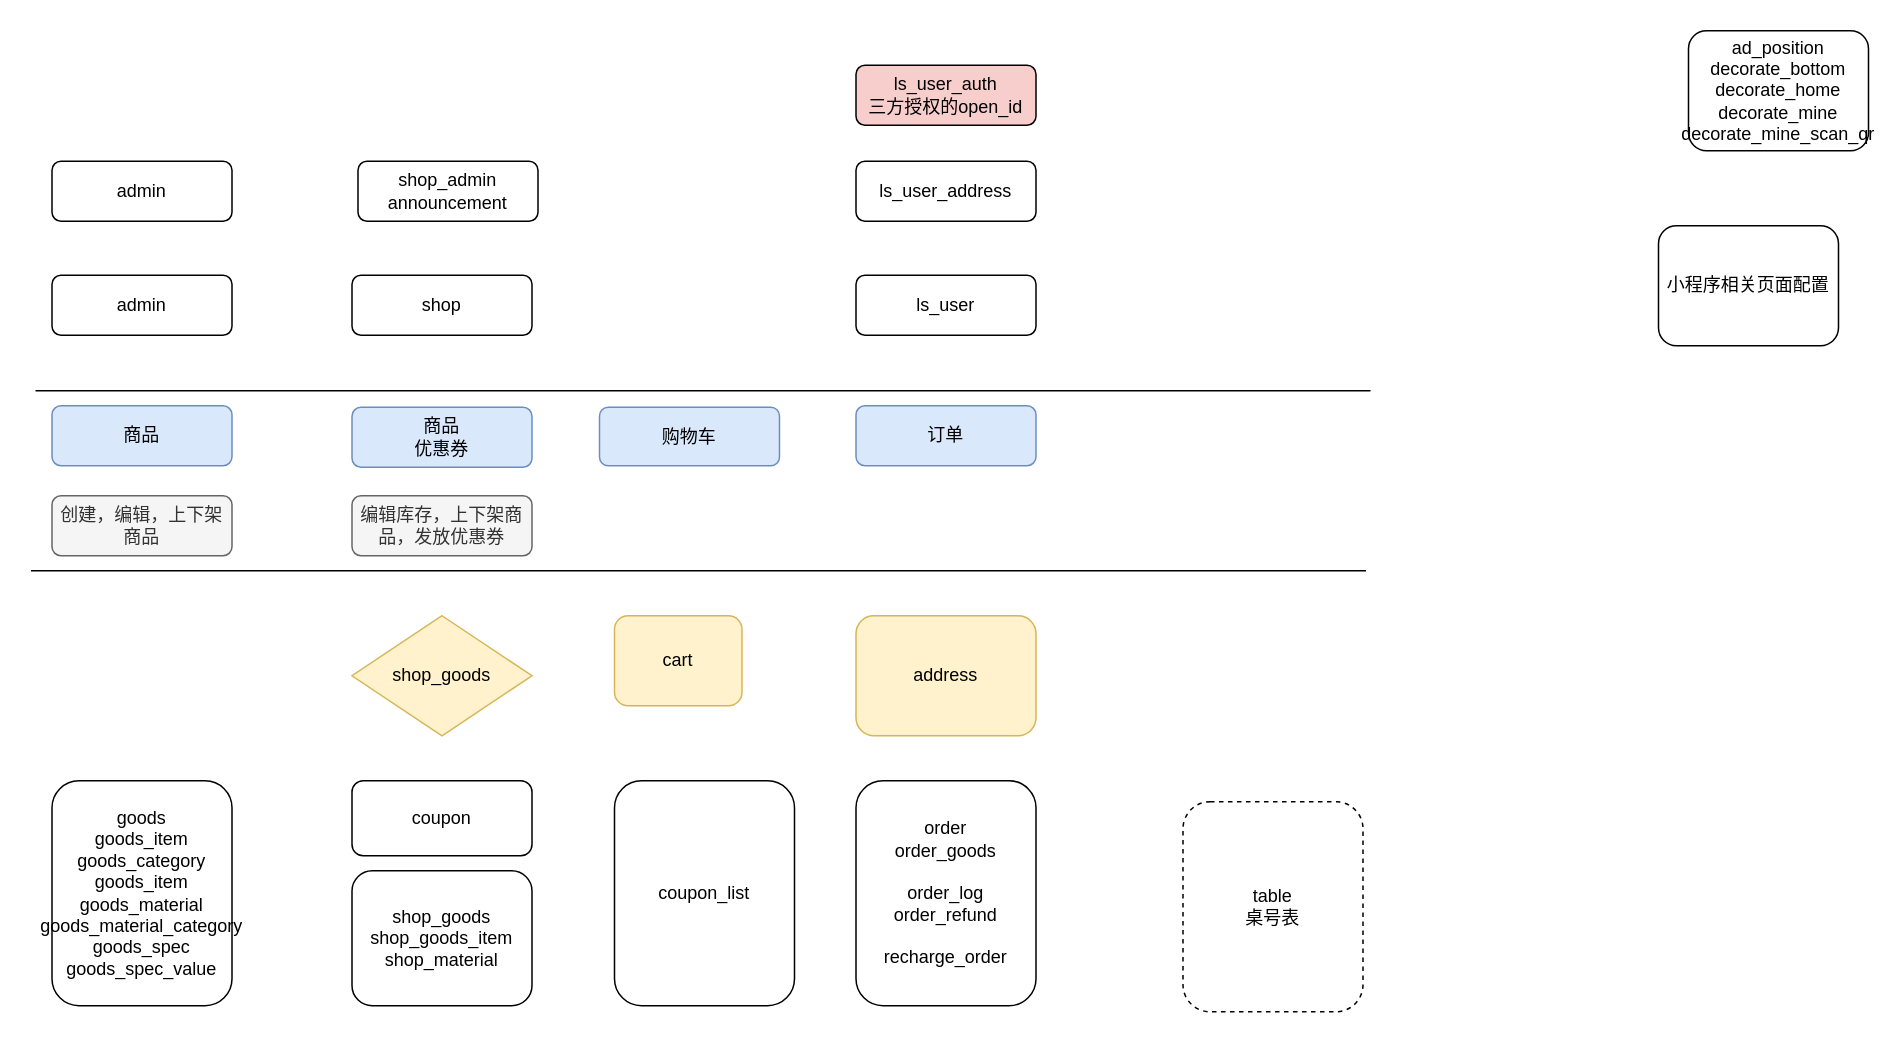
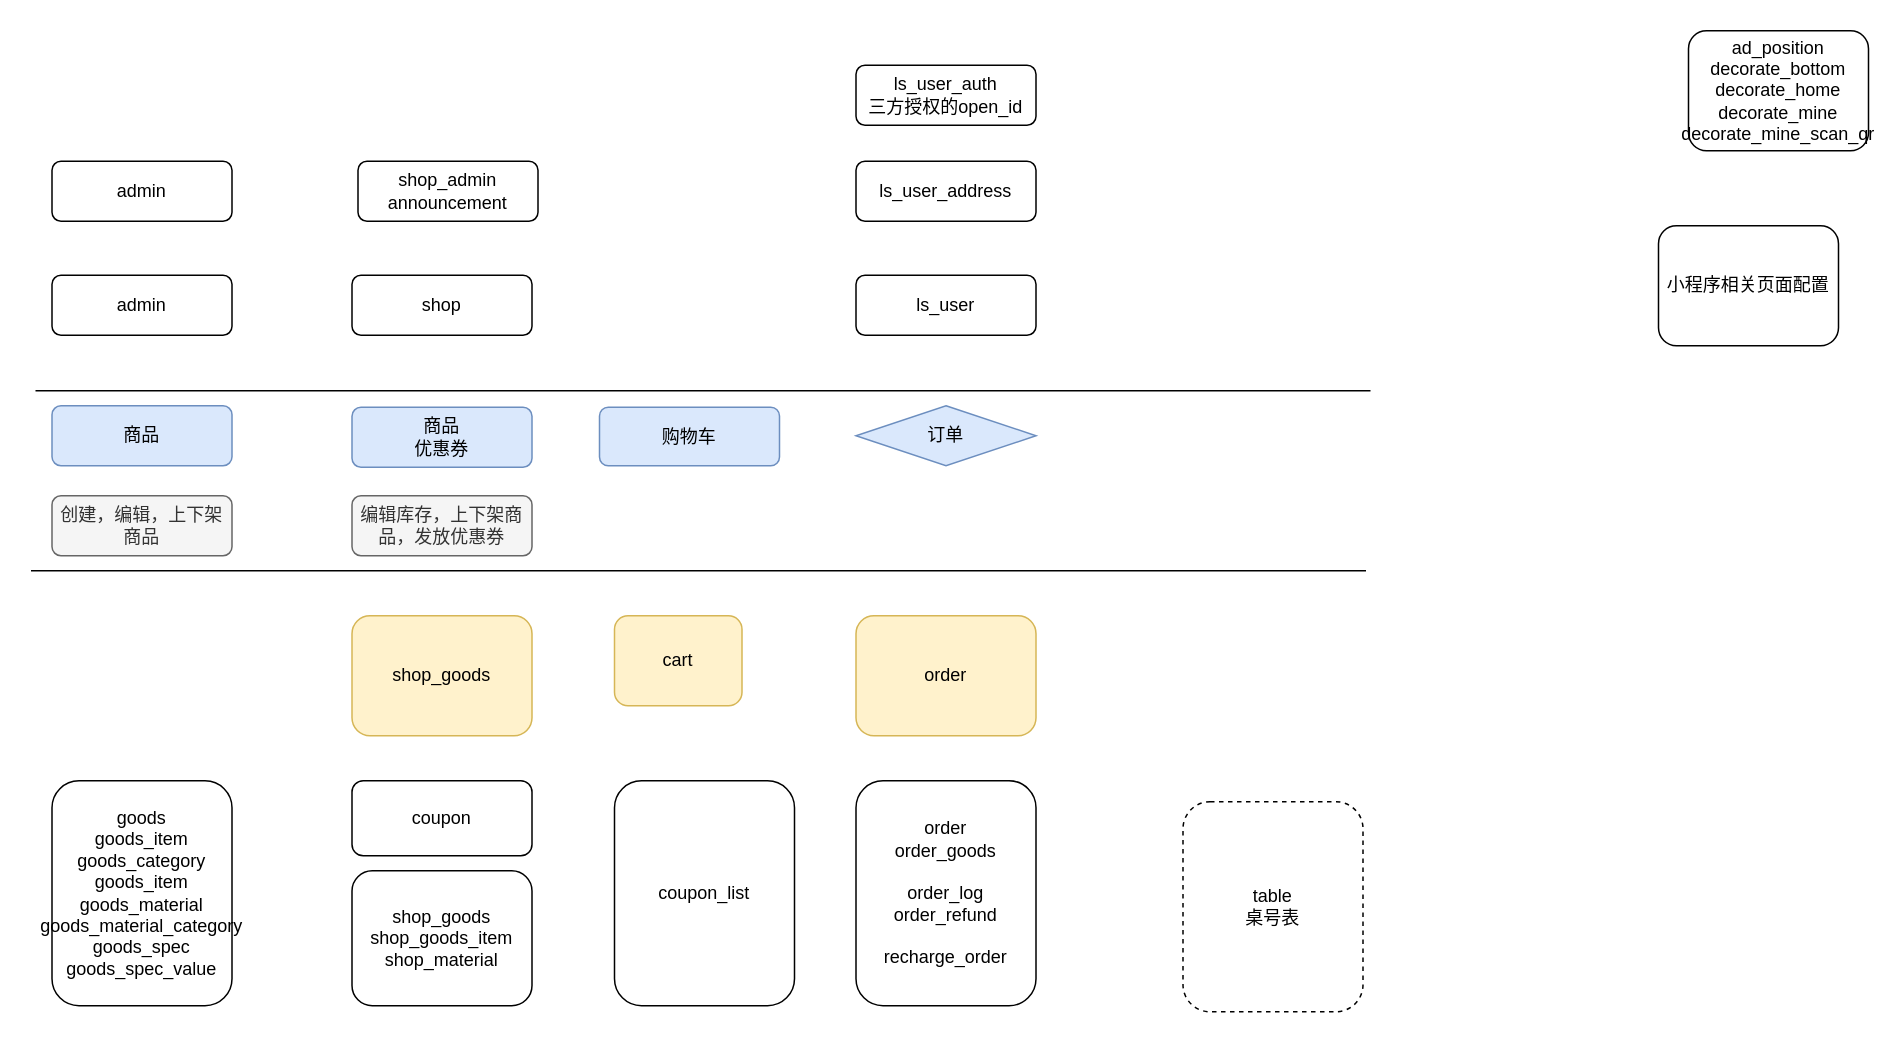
node "ls_user_auth 三方授权的open_id": fillcolor #f8cecc -> #ffffff
node "订单": shape rounded rectangle -> diamond
node "shop_goods": shape diamond -> rounded rectangle
node "address": label "address" -> "order"
